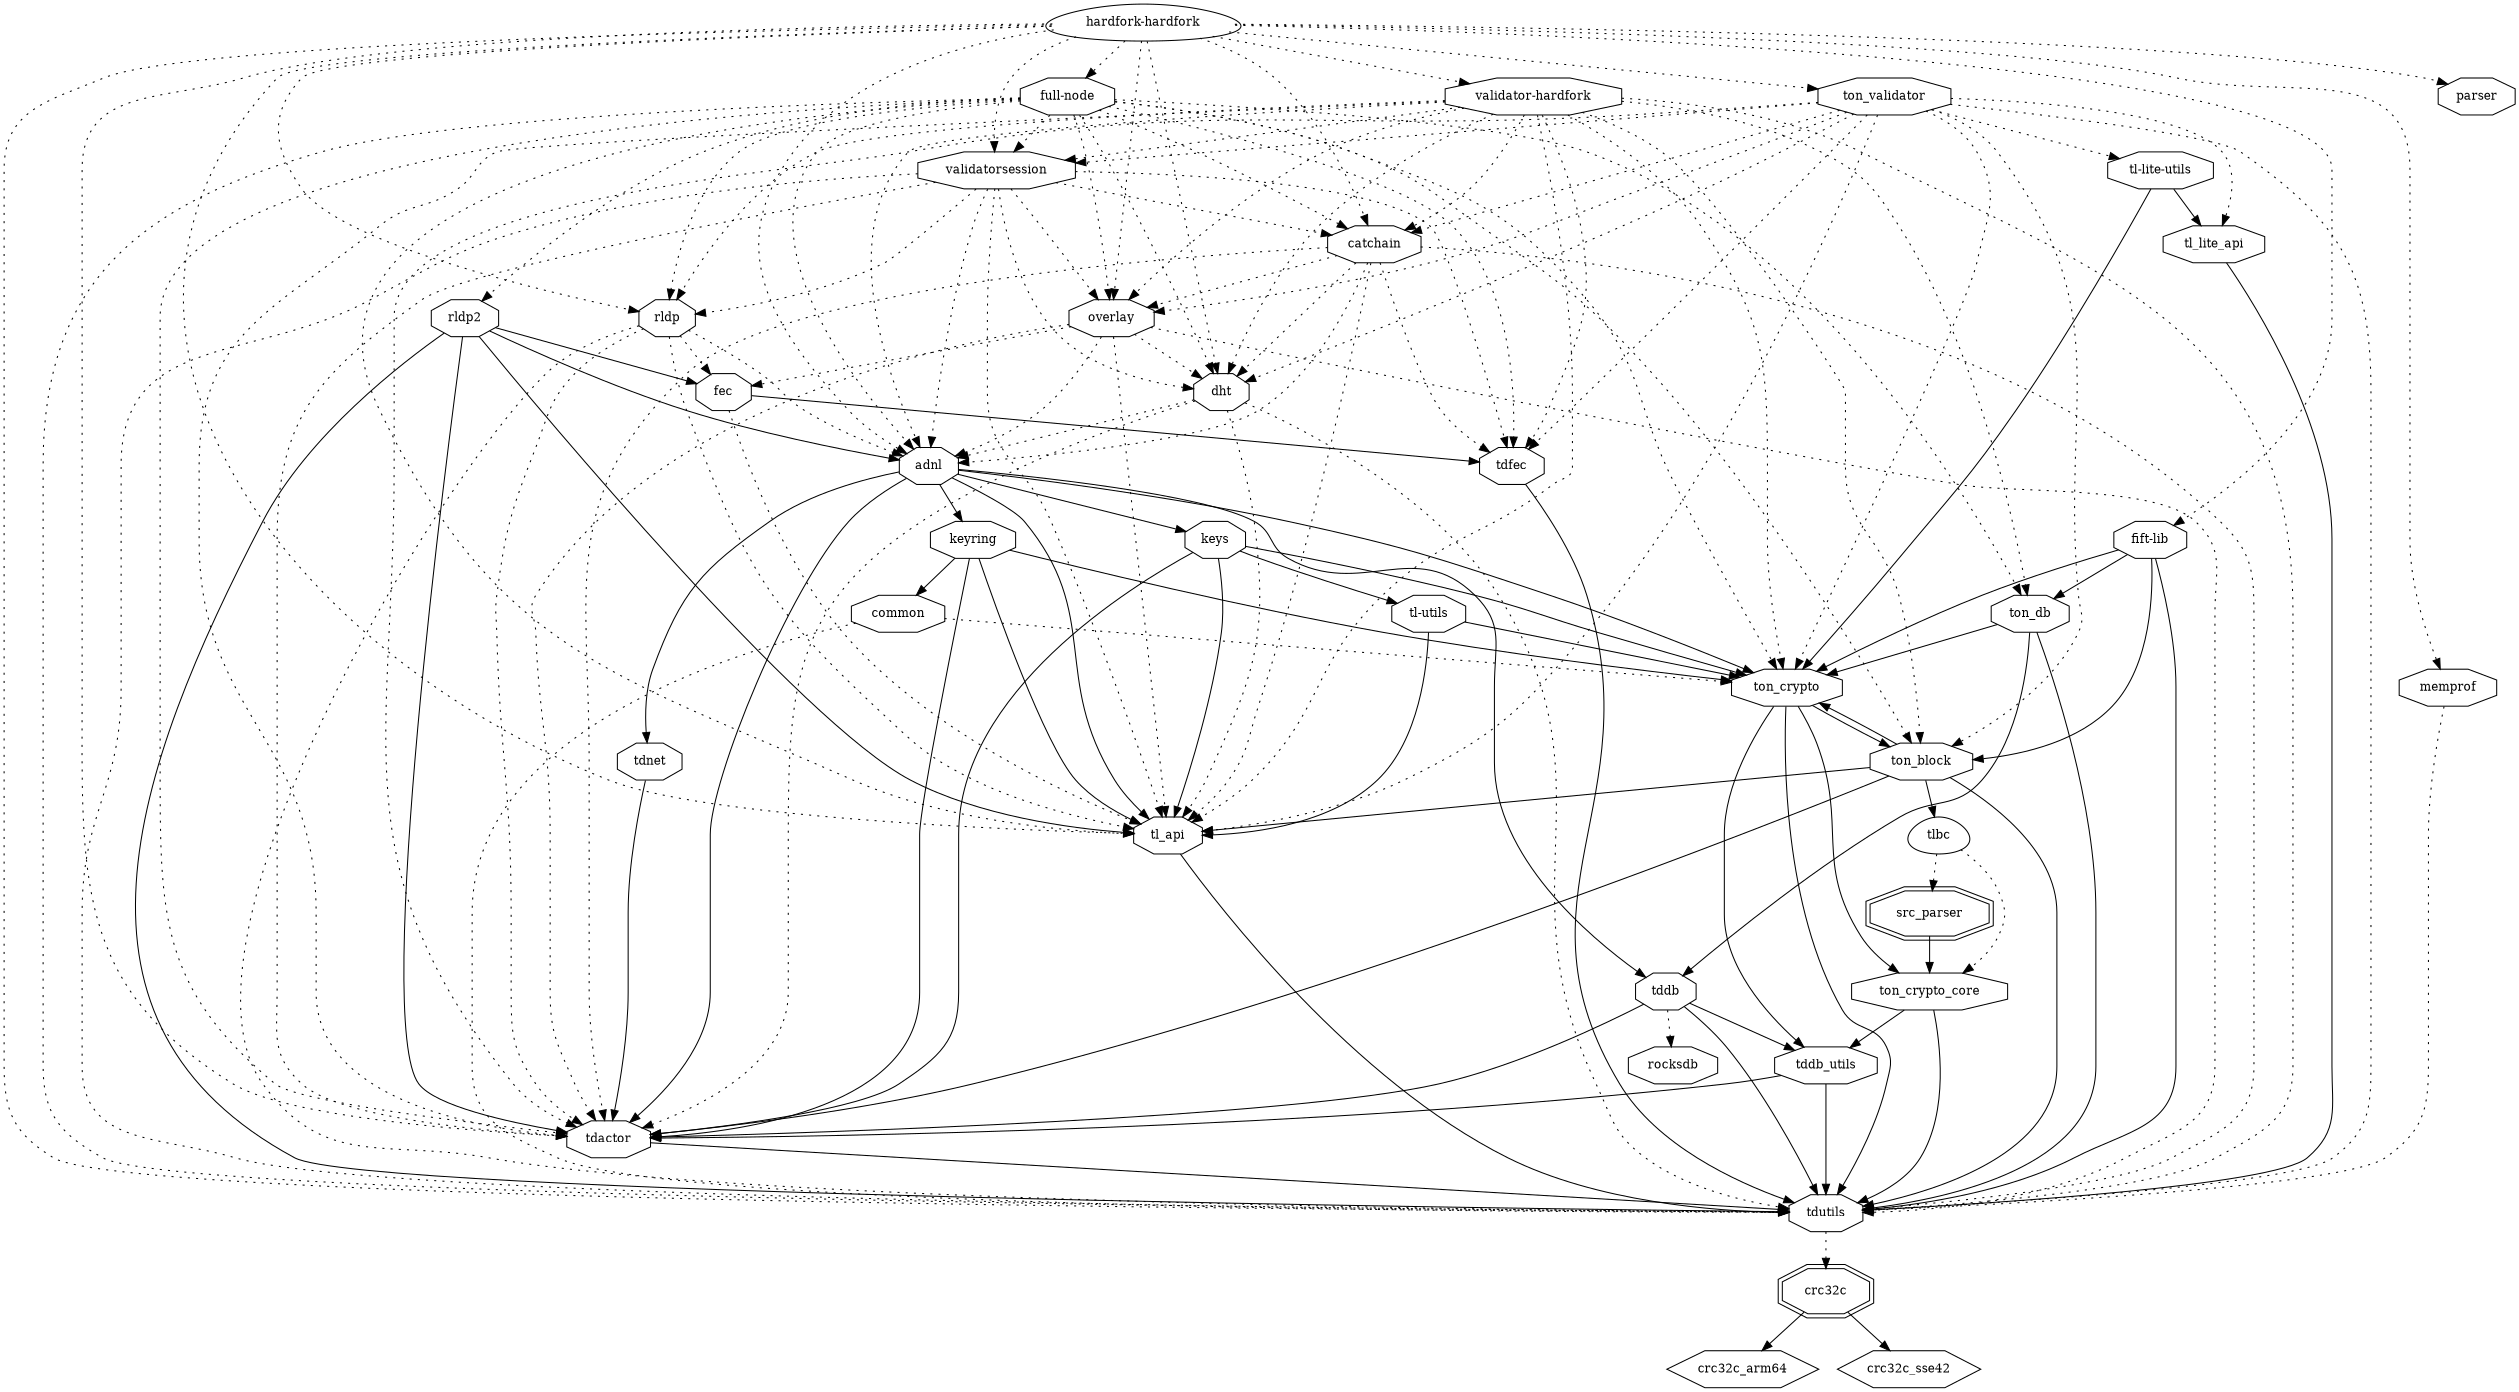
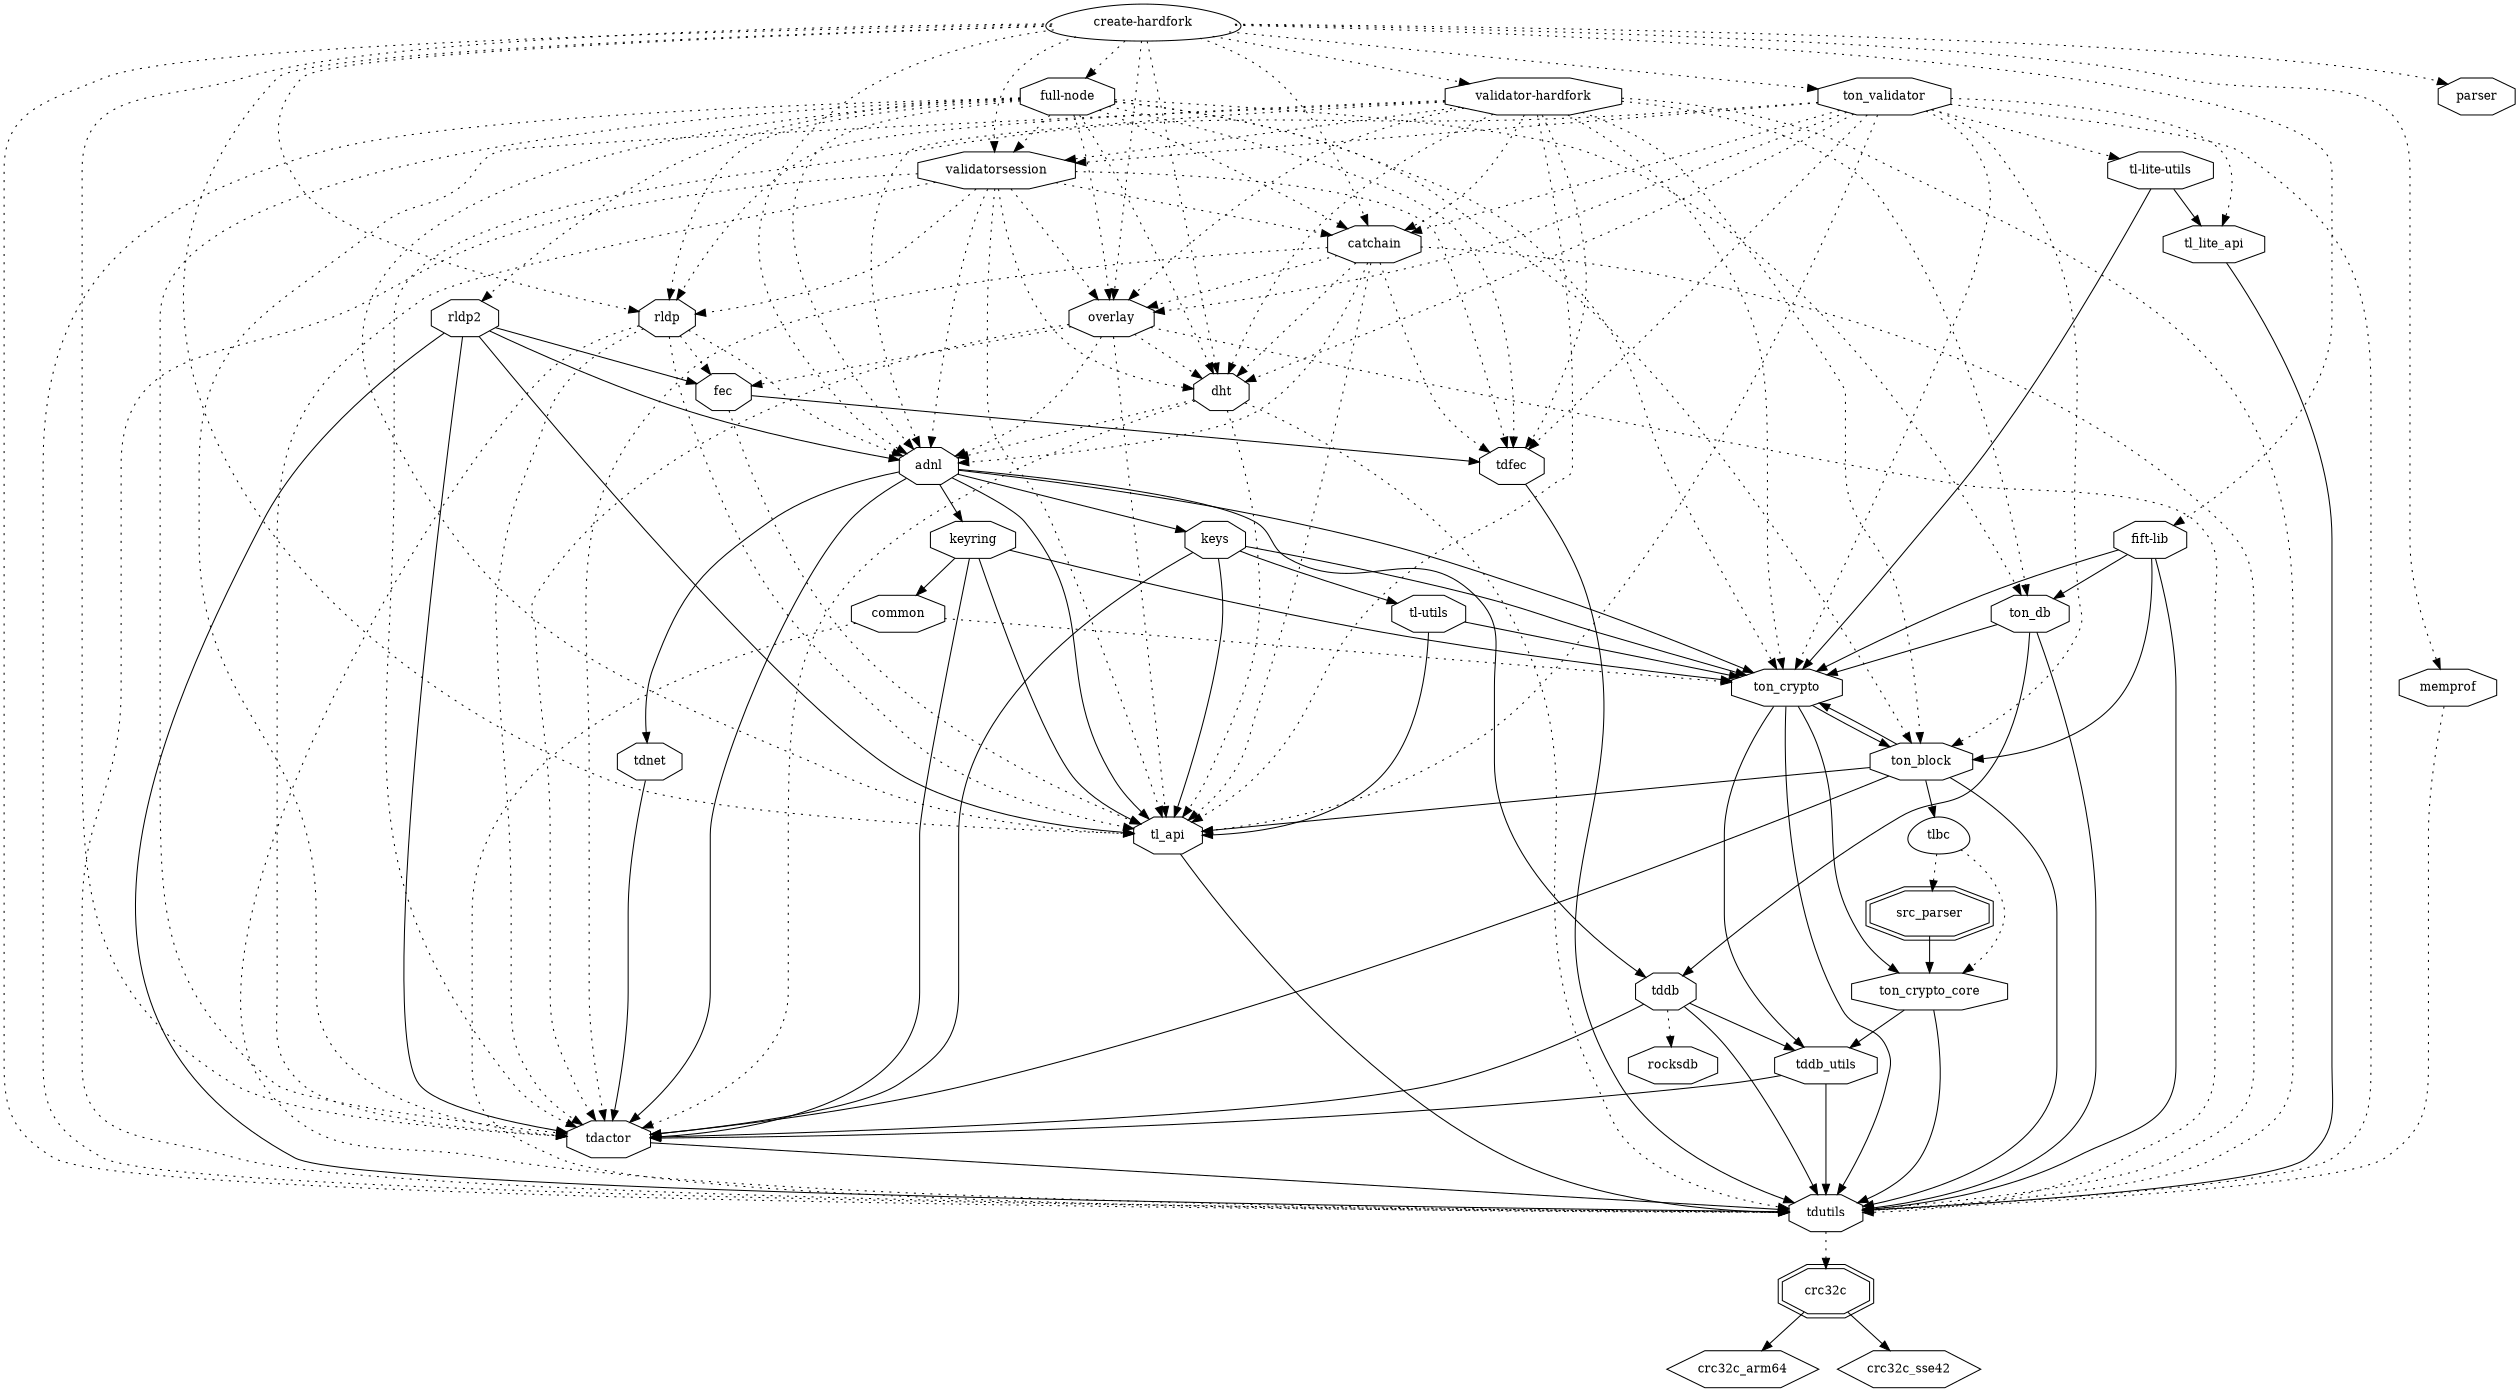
node "hardfork-hardfork": label "hardfork-hardfork" -> "create-hardfork"
